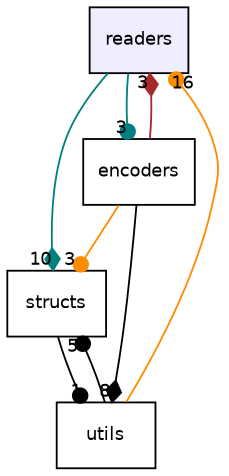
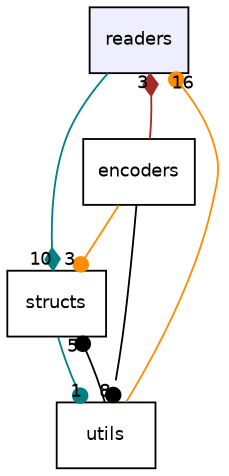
edge "readers" -> "encoders": removed
edge "encoders" -> "utils": arrowhead diamond -> dot
edge "structs" -> "utils": color black -> teal
